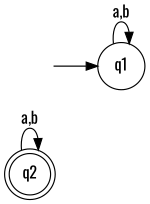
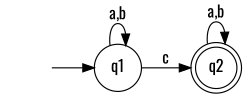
edge "q1" -> "q2": added, label "c"
